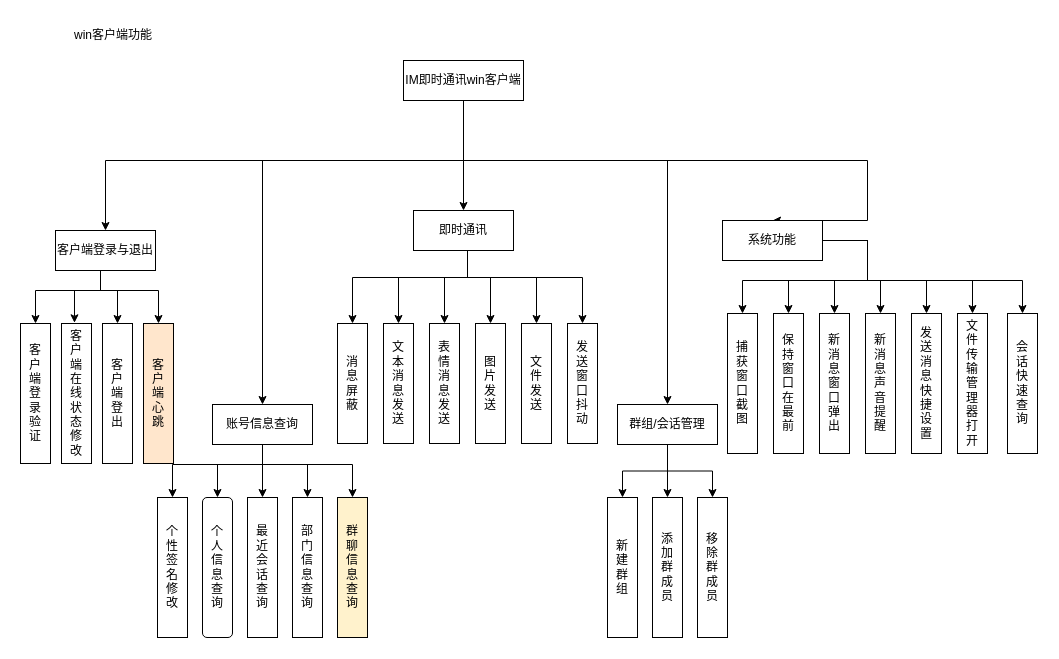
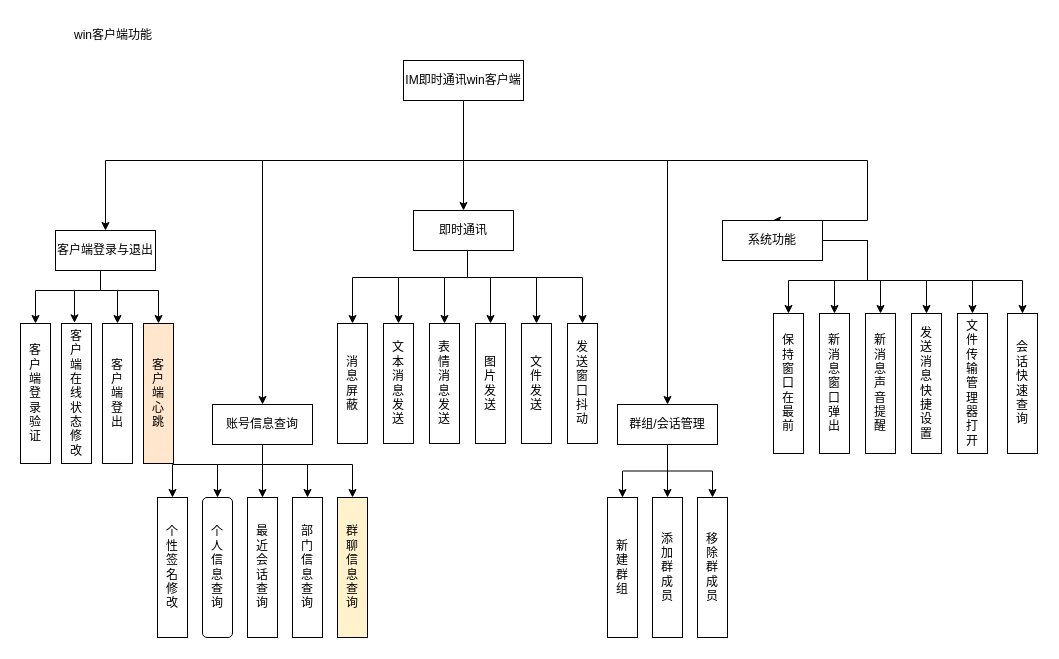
edge "系统功能" -> "捕 获 窗 口 截 图": removed
node "捕 获 窗 口 截 图": removed
